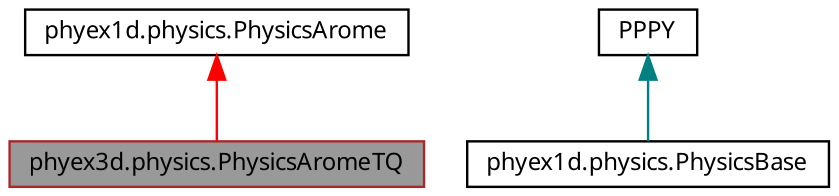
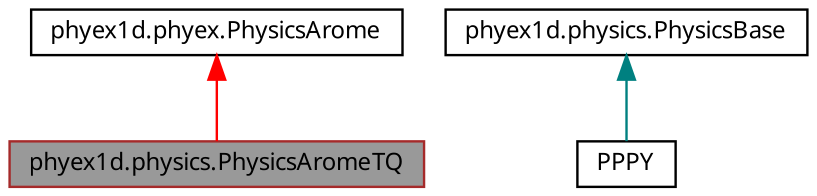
node "phyex1d.physics.PhysicsArome": label "phyex1d.physics.PhysicsArome" -> "phyex1d.phyex.PhysicsArome"
edge "phyex1d.physics.PhysicsBase" -> "PPPY": reversed
node "phyex3d.physics.PhysicsAromeTQ": label "phyex3d.physics.PhysicsAromeTQ" -> "phyex1d.physics.PhysicsAromeTQ"
